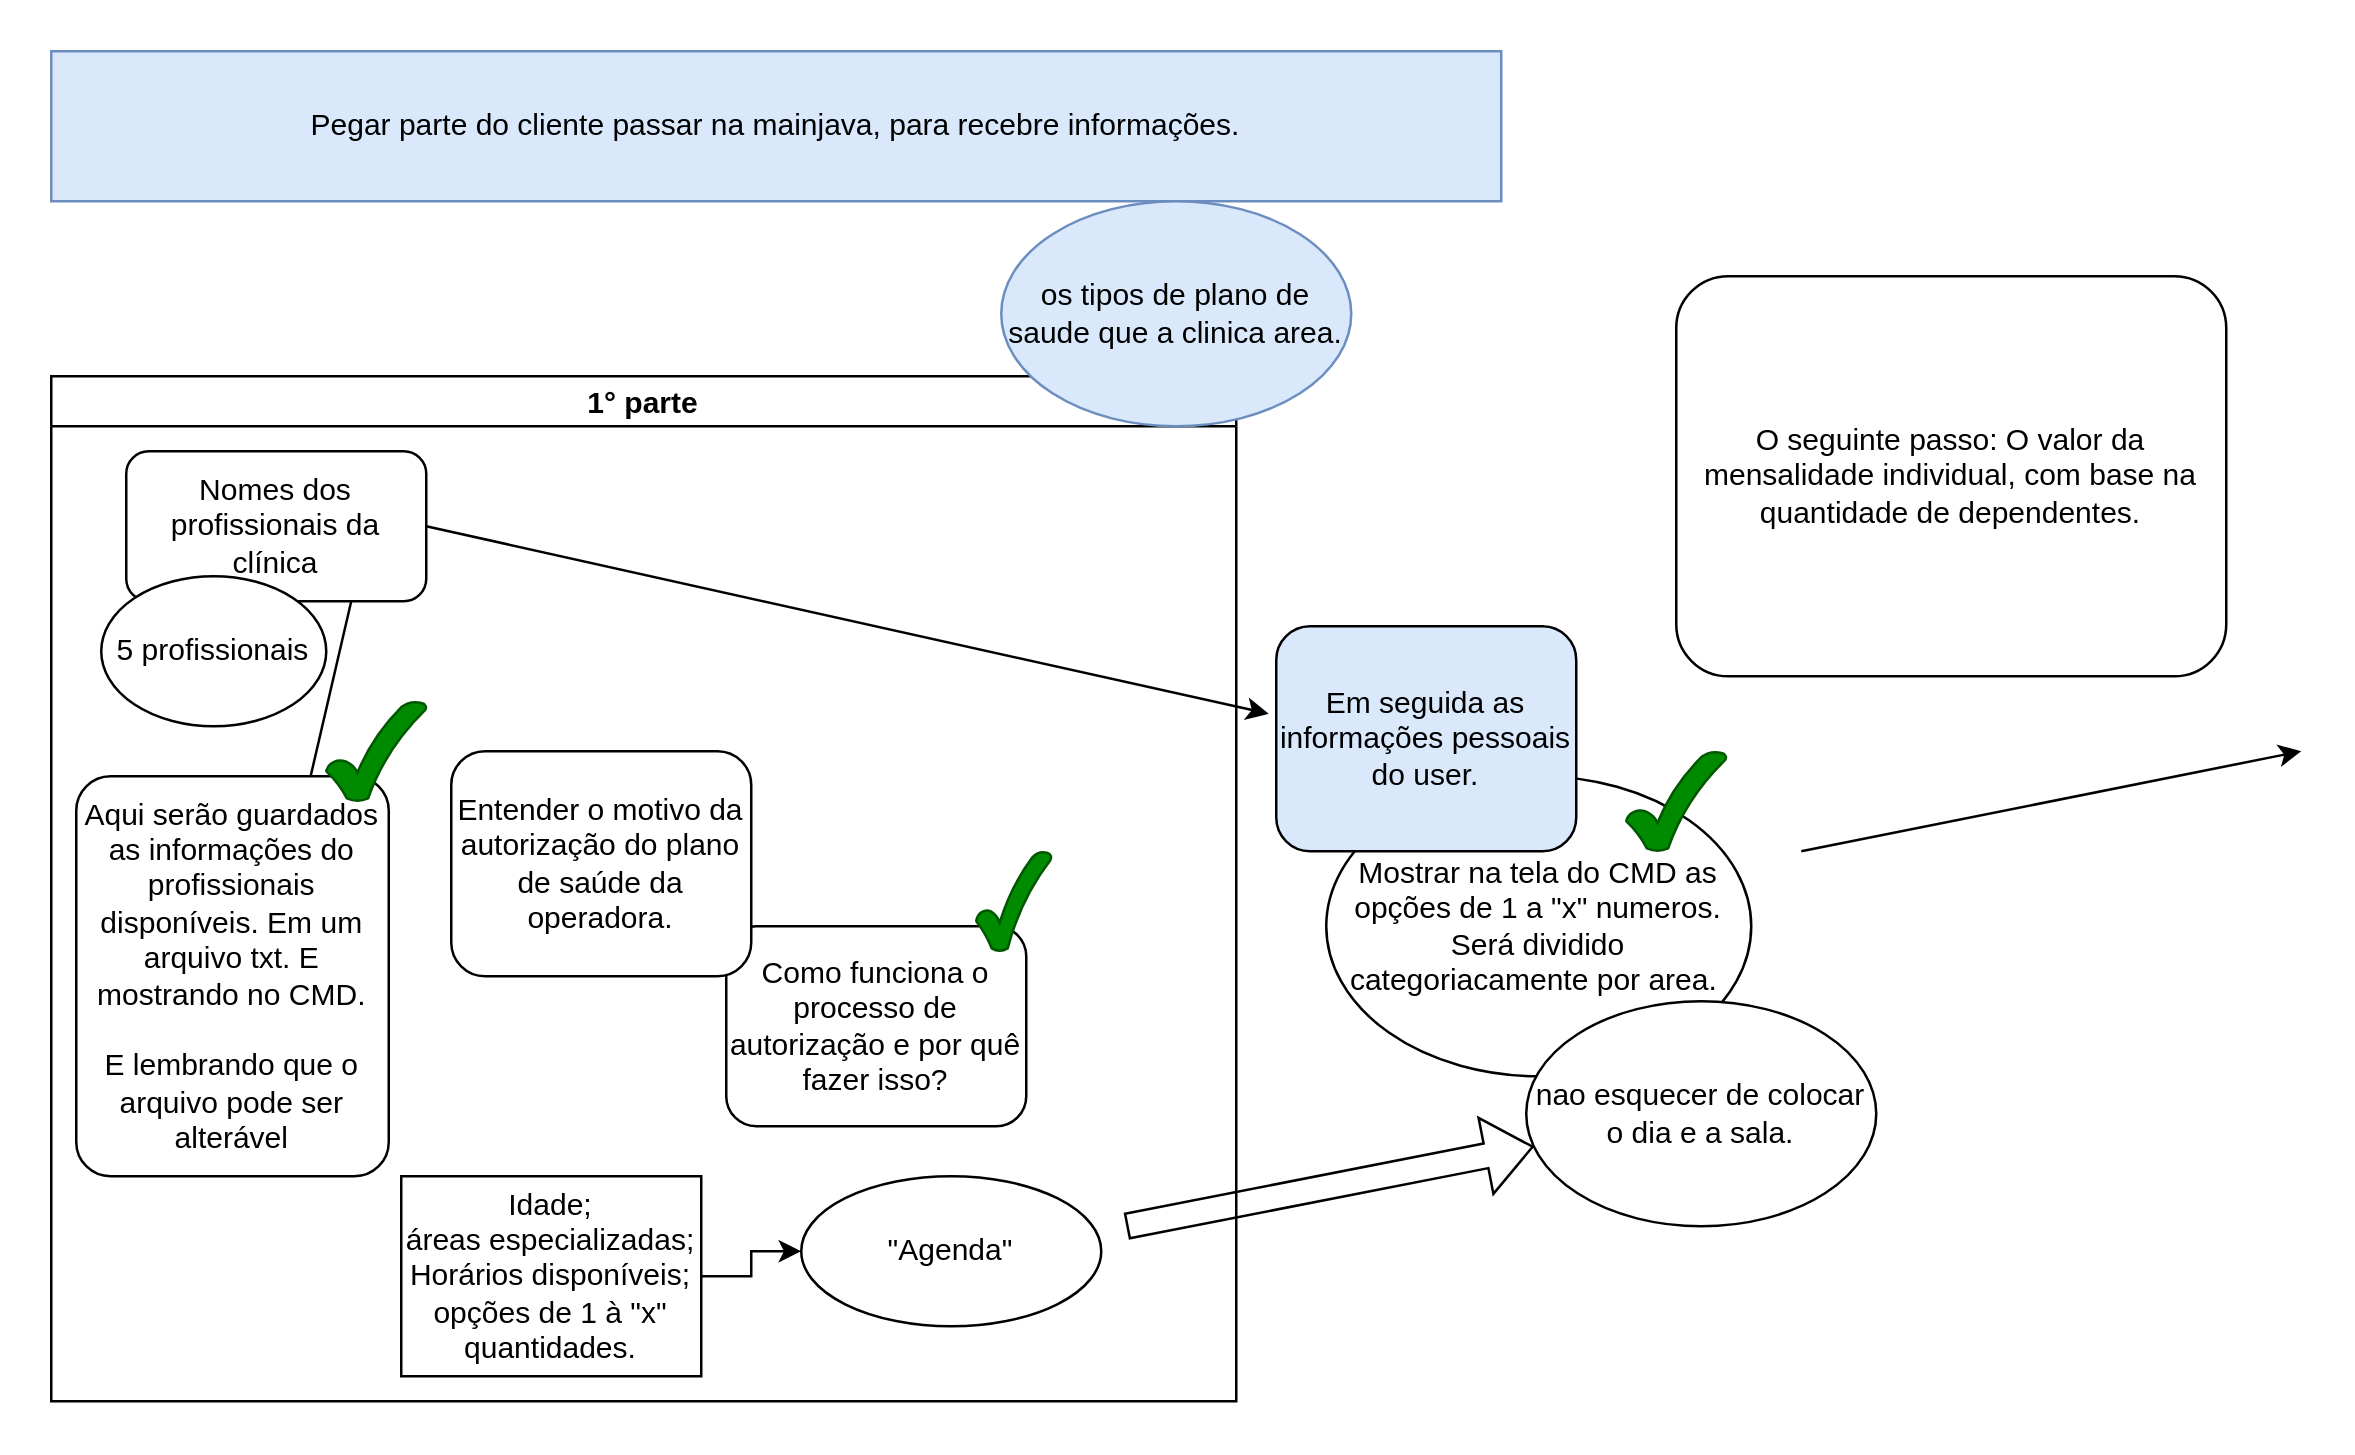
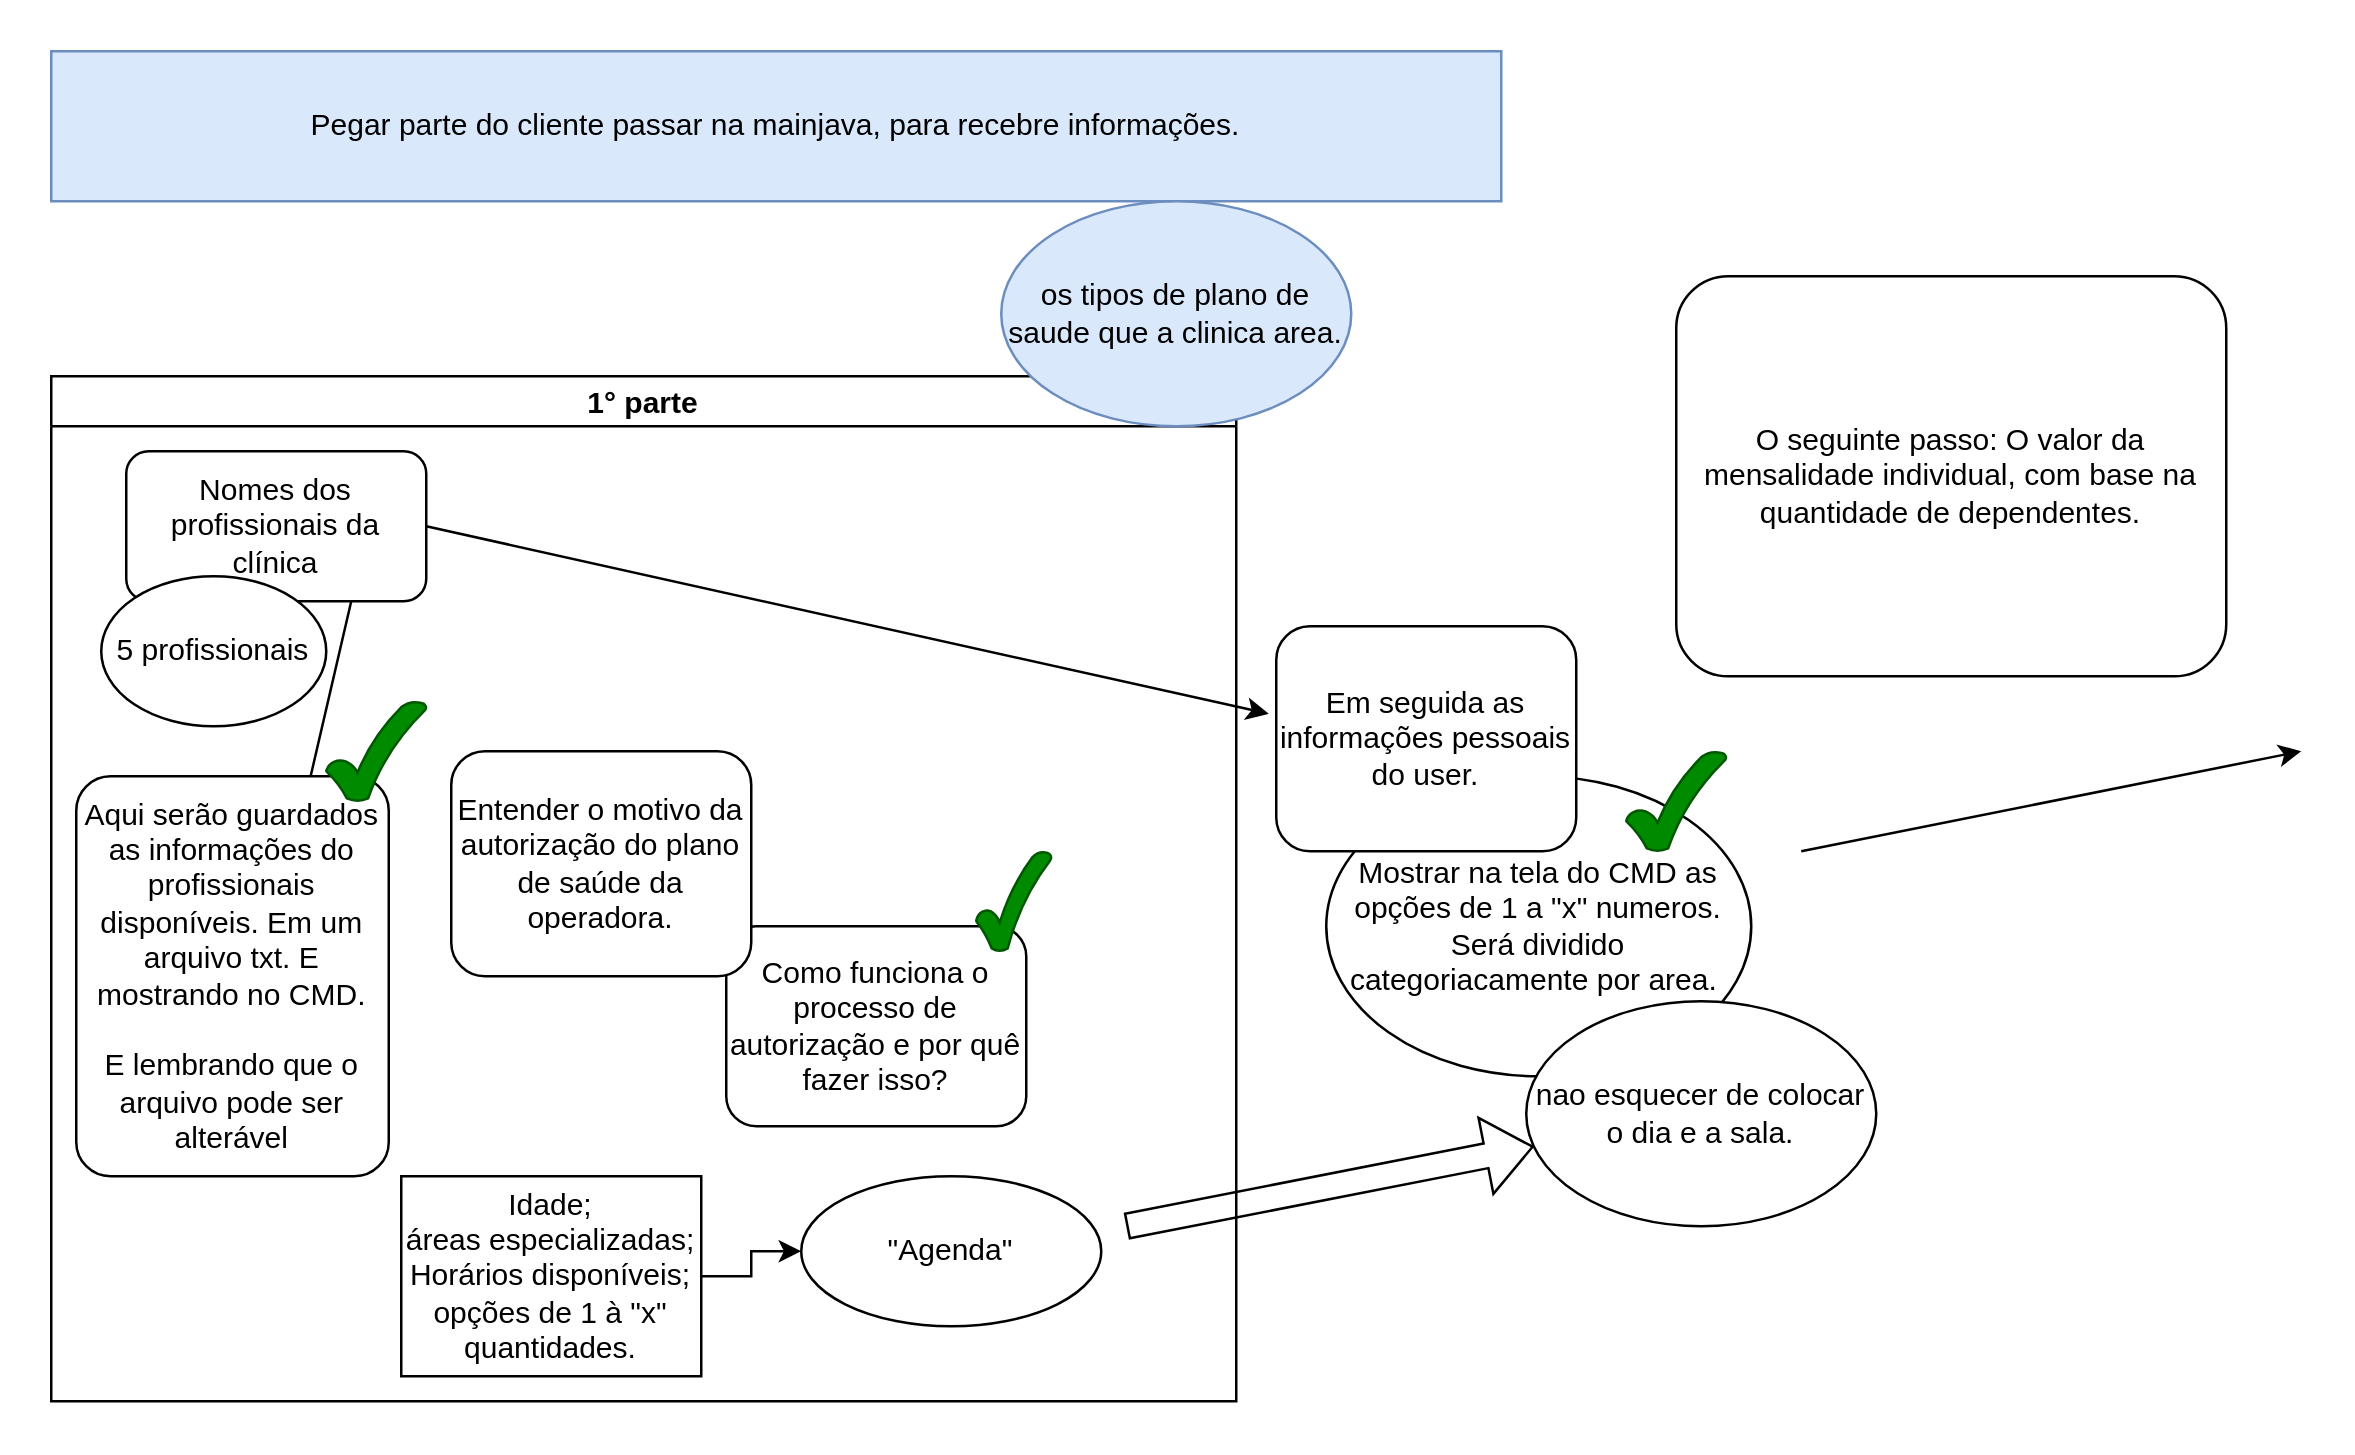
node "Em seguida as informações pessoais do user.": fillcolor #dae8fc -> #ffffff
